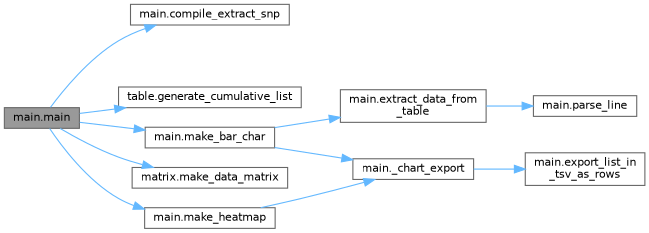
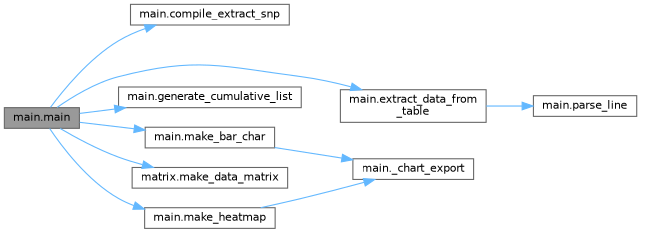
node "table.generate_cumulative_list": label "table.generate_cumulative_list" -> "main.generate_cumulative_list"
edge "main.make_bar_char" -> "main.extract_data_from _table": now "main.main" -> "main.extract_data_from _table"
node "main.export_list_in _tsv_as_rows": removed
